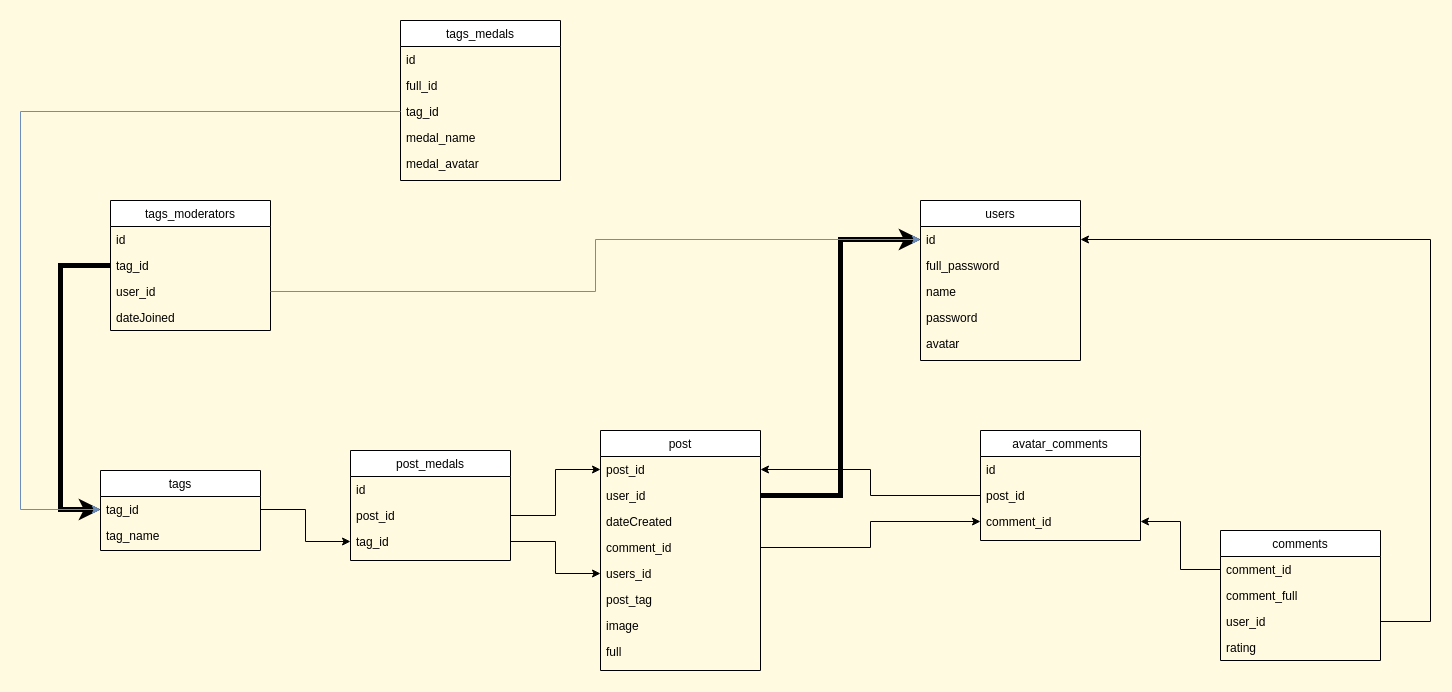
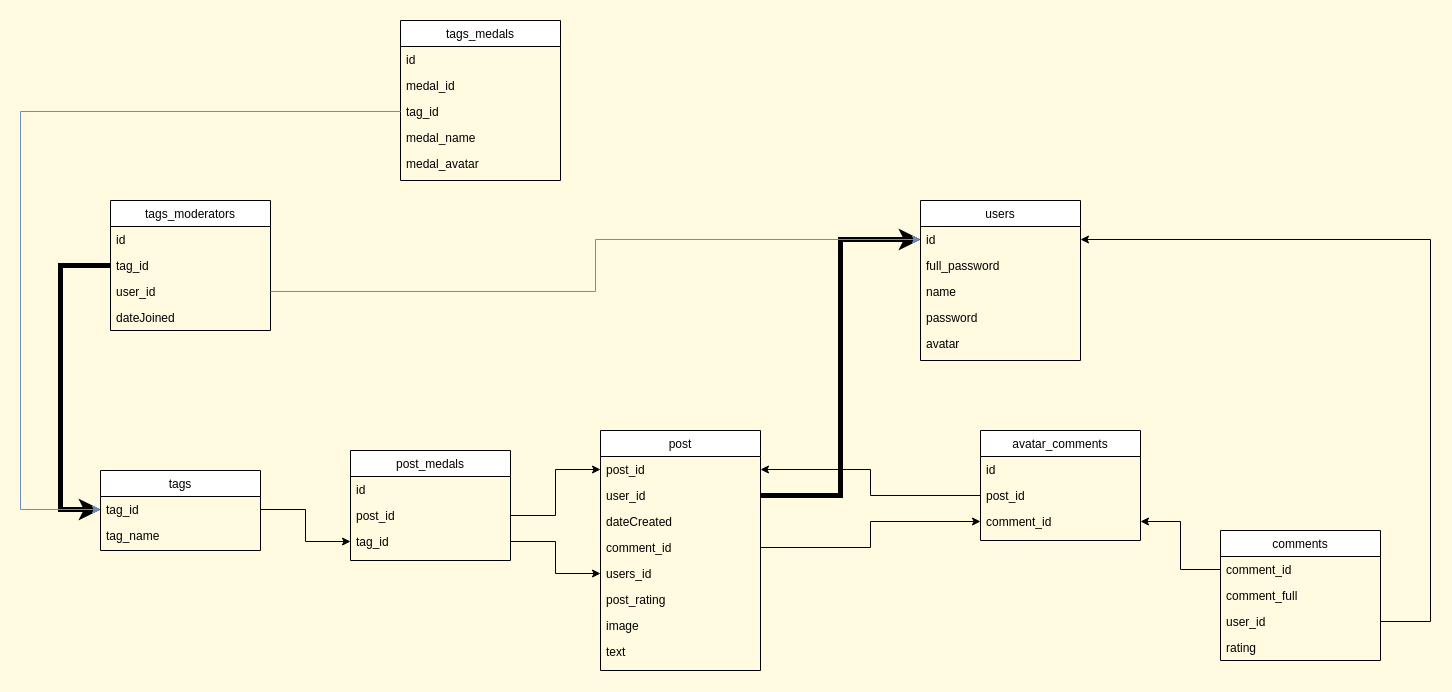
node "full_id": label "full_id" -> "medal_id"
node "post_tag": label "post_tag" -> "post_rating"
node "full": label "full" -> "text"
